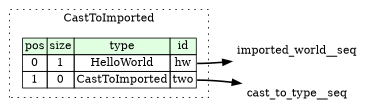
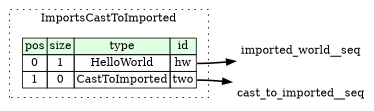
cluster "CastToImported": label "CastToImported" -> "ImportsCastToImported"
node "cast_to_type__seq": label "cast_to_type__seq" -> "cast_to_imported__seq"
